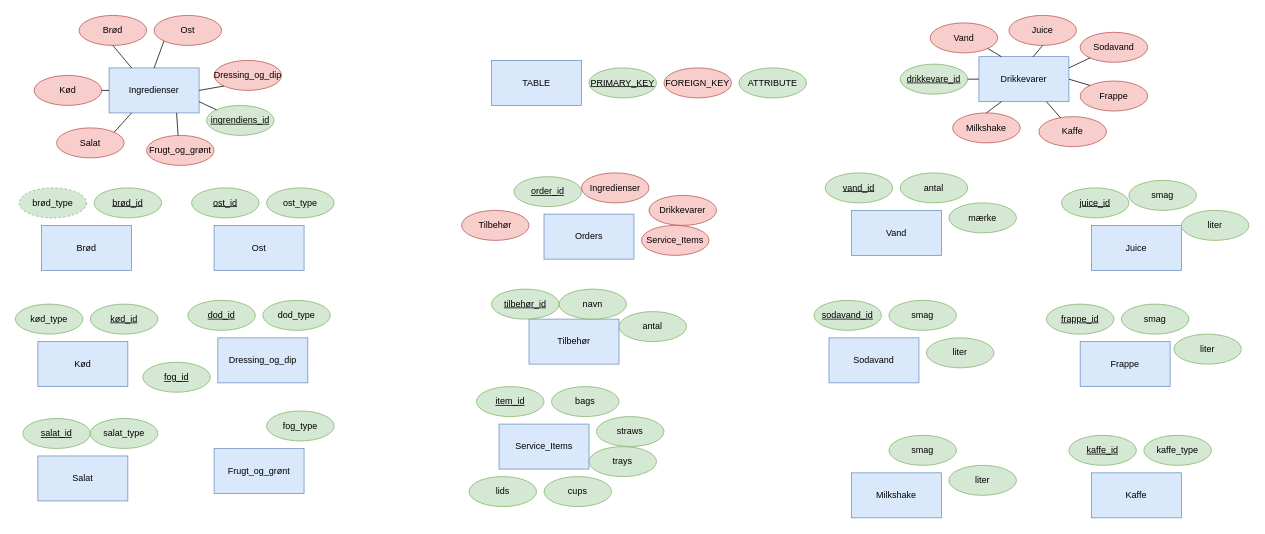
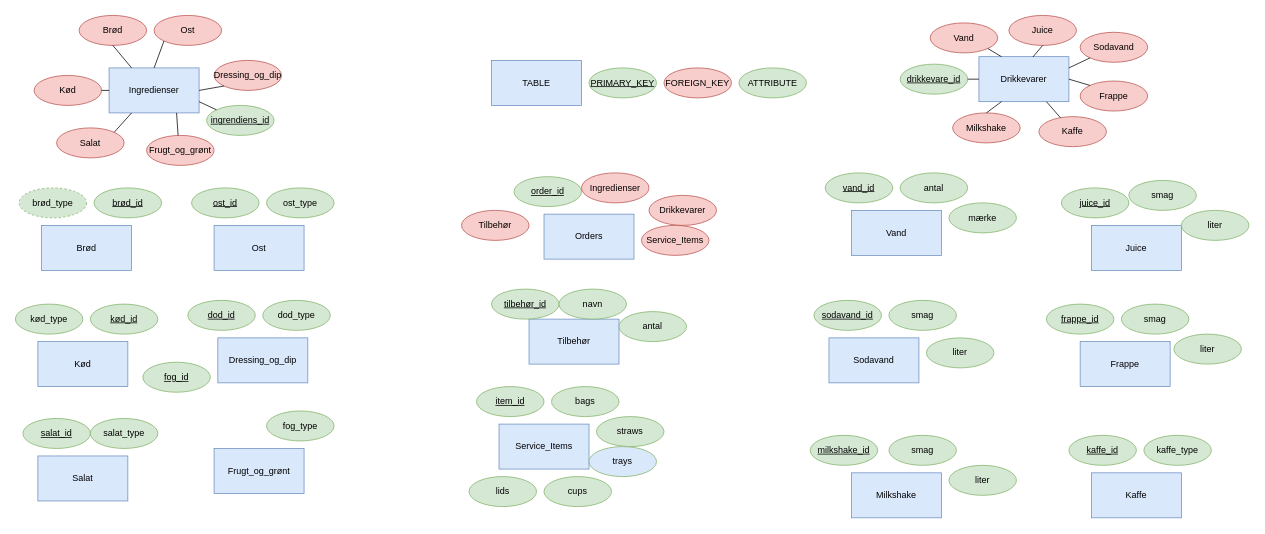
node "milkshake_id": added
node "trays": fillcolor #d5e8d4 -> #dae8fc
